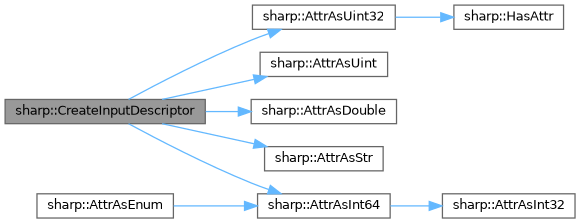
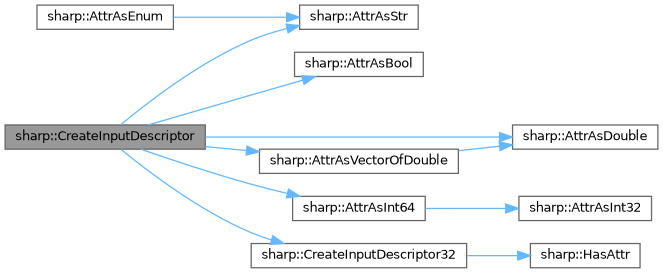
node "sharp::AttrAsUint32": label "sharp::AttrAsUint32" -> "sharp::CreateInputDescriptor32"
node "sharp::AttrAsUint": label "sharp::AttrAsUint" -> "sharp::AttrAsBool"
node "sharp::AttrAsVectorOfDouble": added
edge "sharp::AttrAsEnum" -> "sharp::AttrAsInt64": now "sharp::AttrAsEnum" -> "sharp::AttrAsStr"
